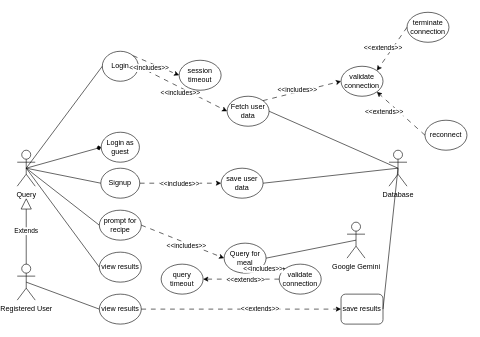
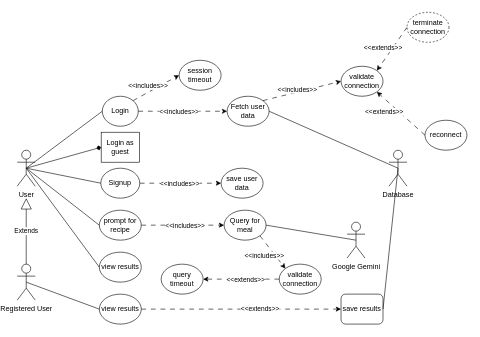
node "terminate connection": style solid -> dashed
node "Login": moved (120, 66) -> (120, 111)
node "Login as guest": shape ellipse -> rectangle
edge "Database" -- "save user data": removed
node "Query": label "Query" -> "User"
node "Query for meal": moved (245, 258) -> (245, 225)
